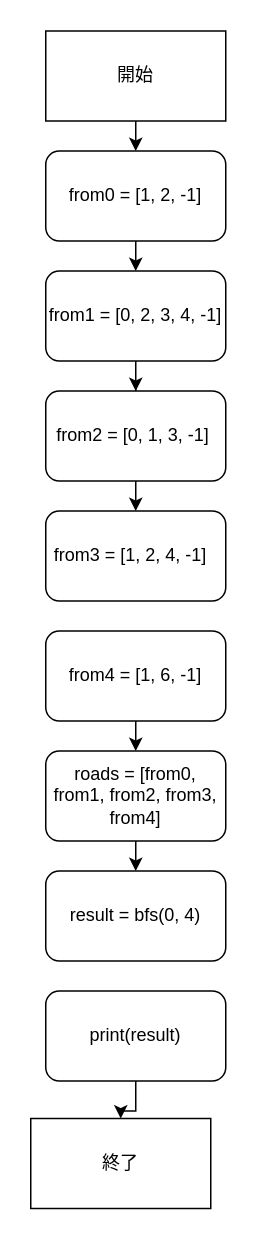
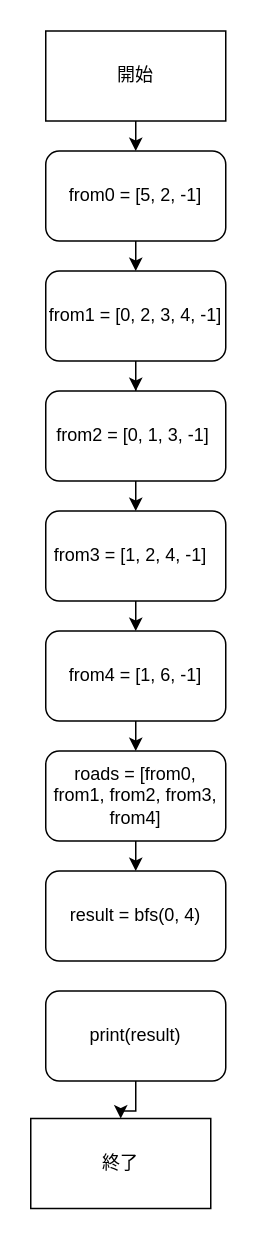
node "from0 = [1, 2, -1]": label "from0 = [1, 2, -1]" -> "from0 = [5, 2, -1]"
edge "from3 = [1, 2, 4, -1]" -> "from4 = [1, 6, -1]": added
